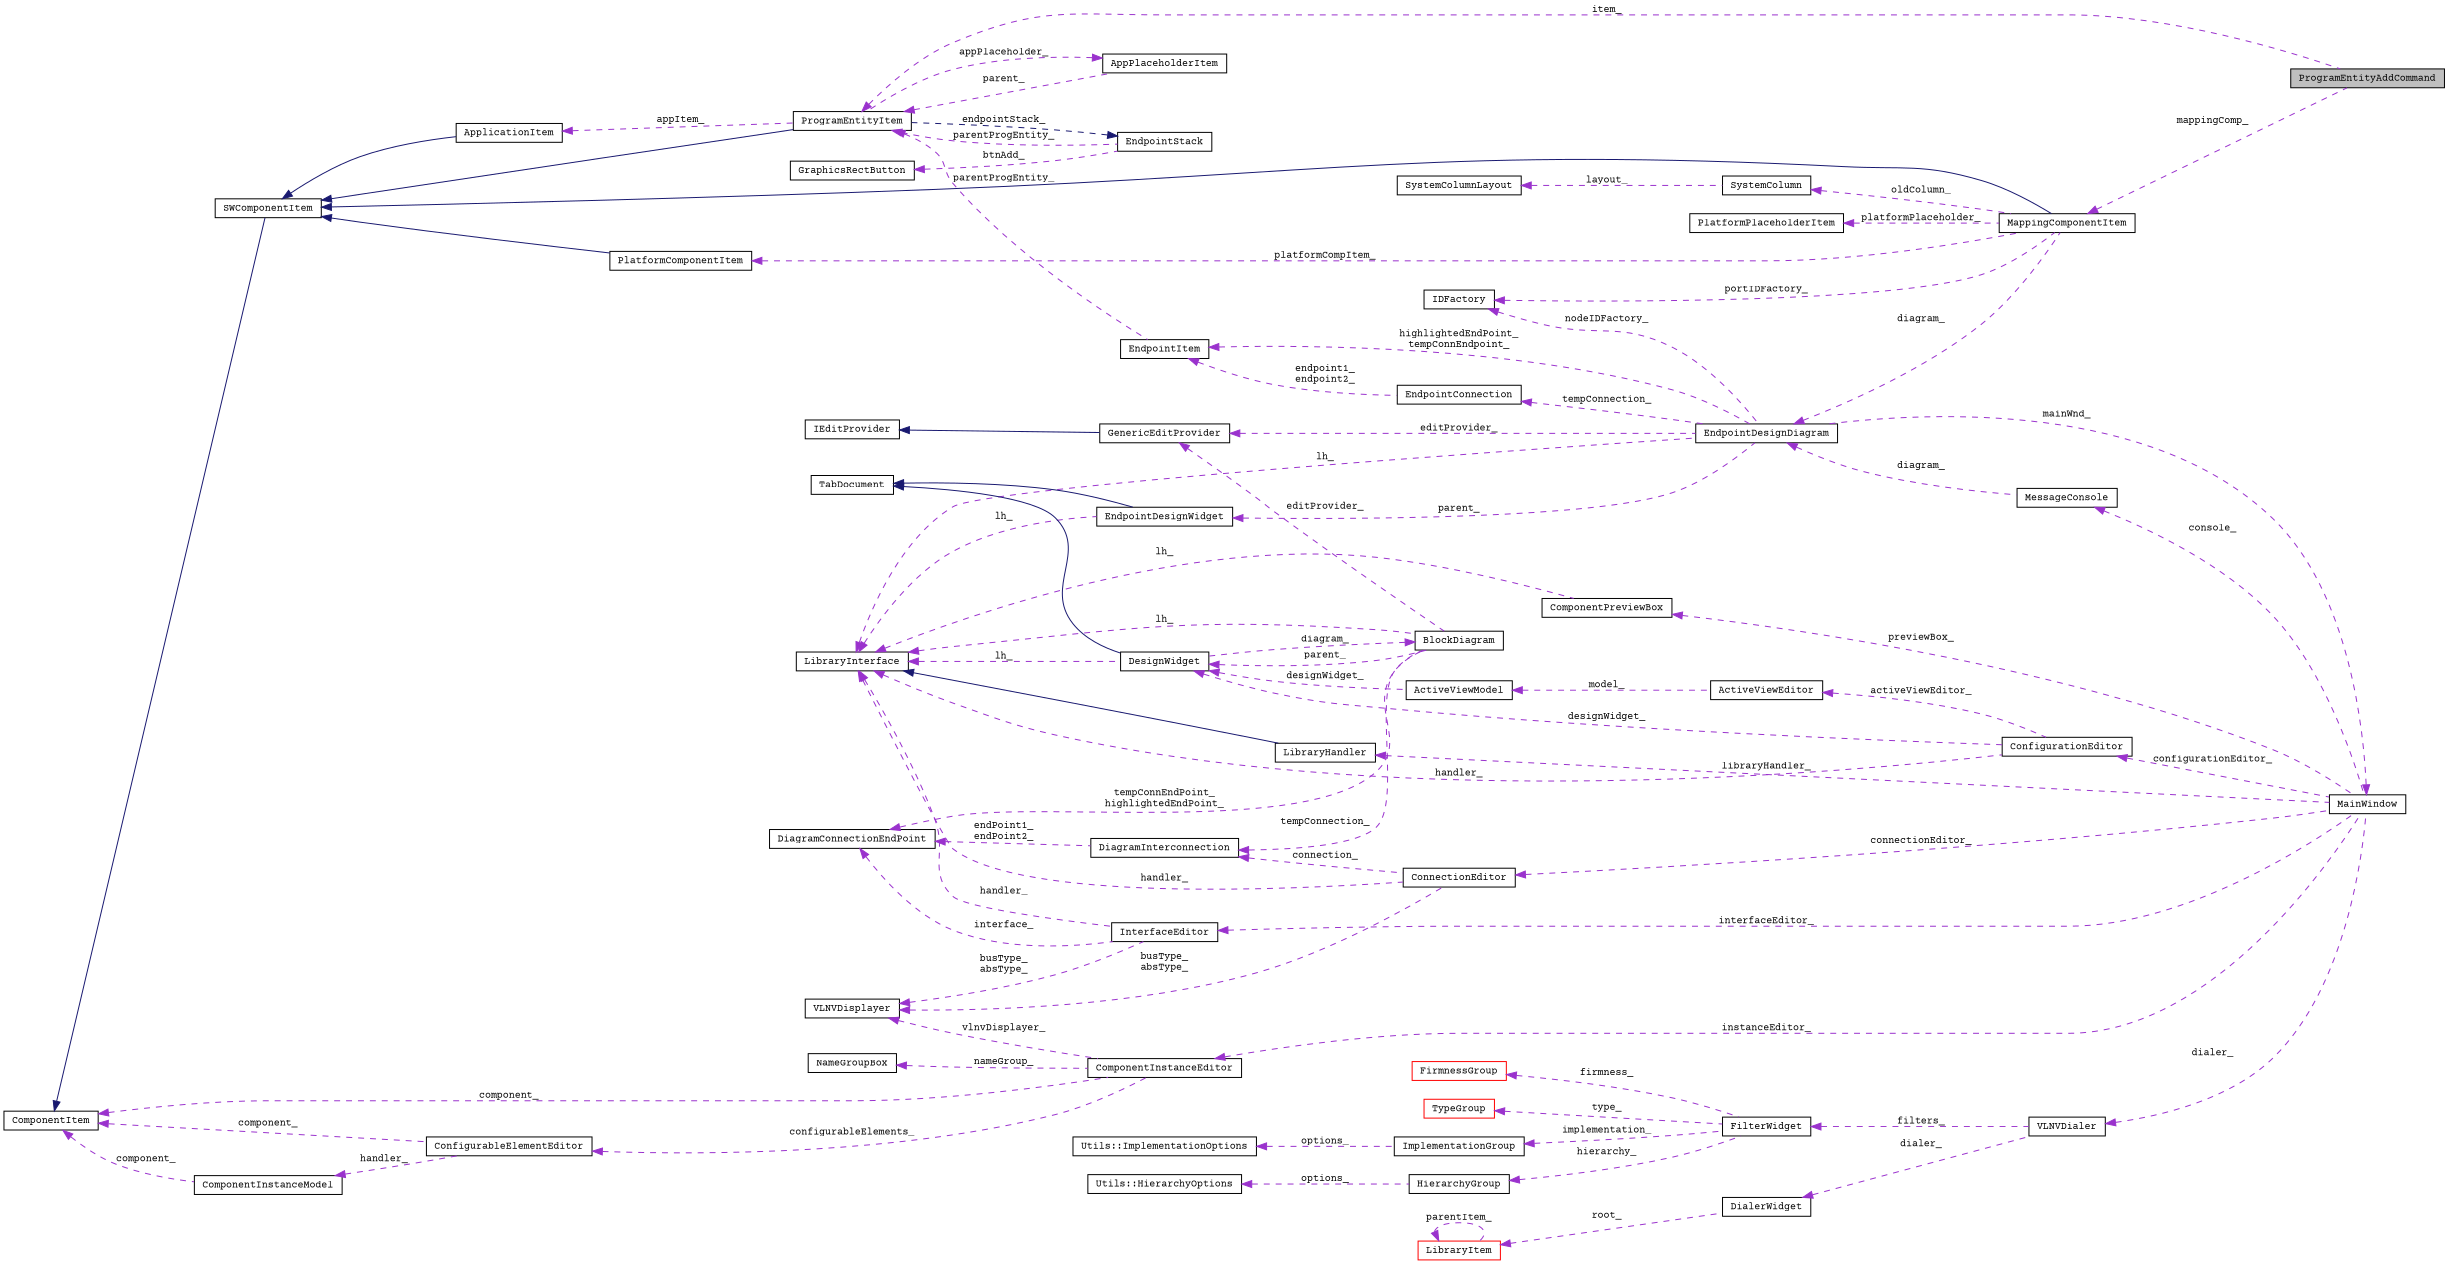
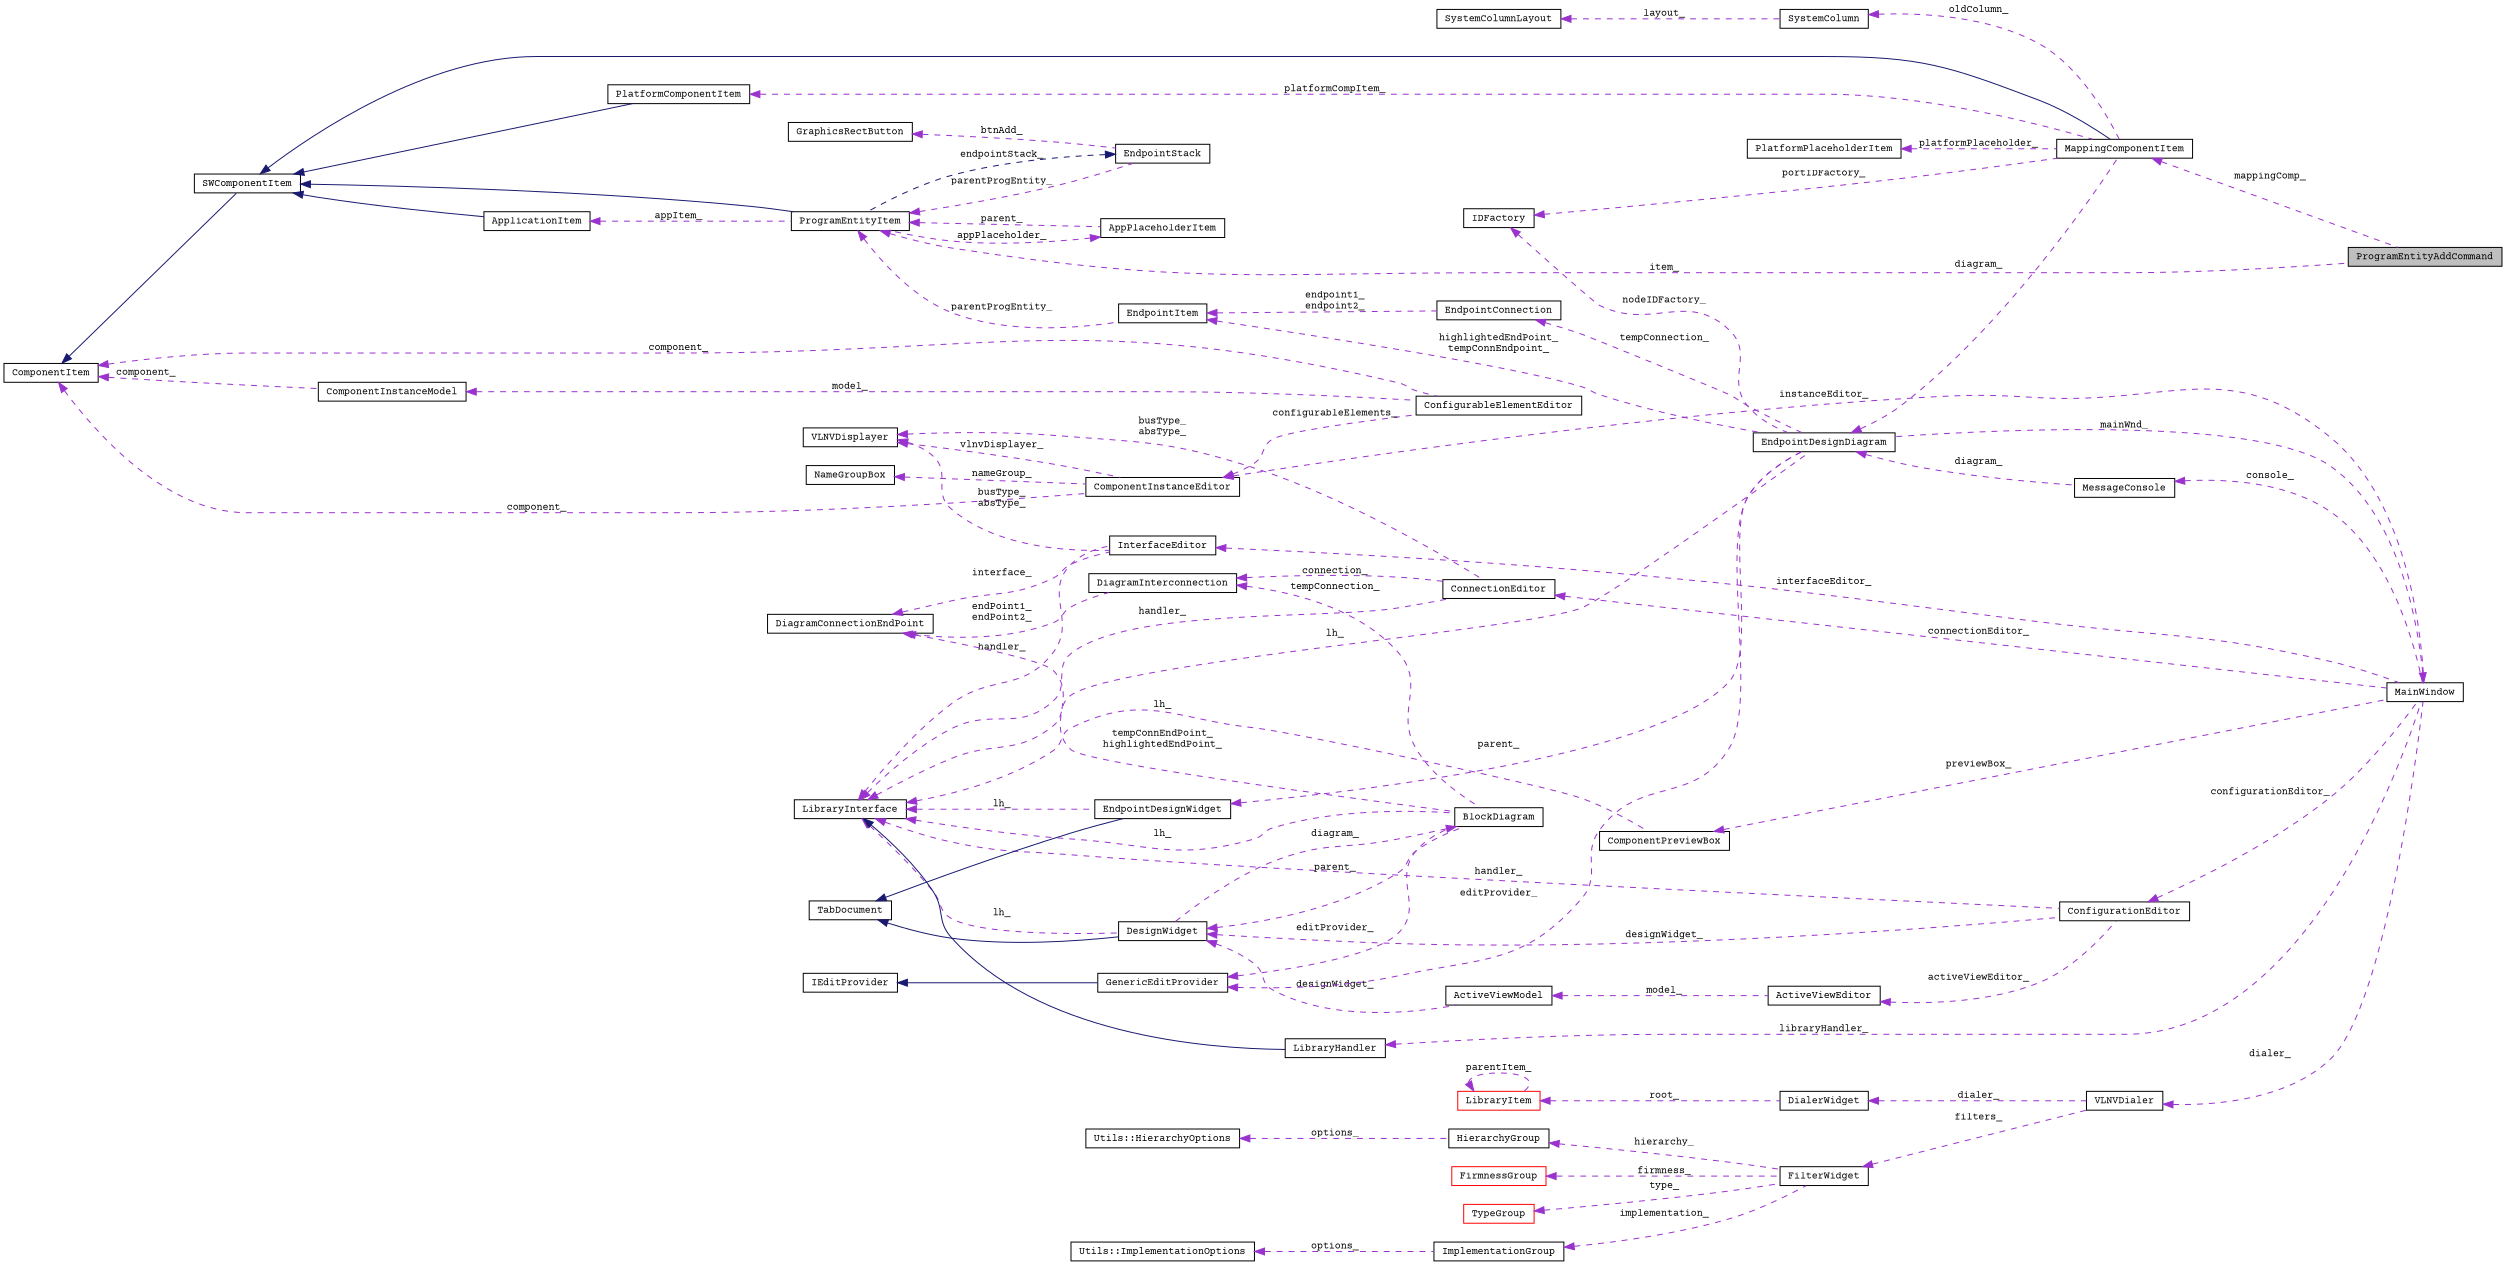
edge "ComponentInstanceEditor" -> "ConfigurableElementEditor": reversed
edge "ConfigurableElementEditor" -> "ComponentInstanceModel": label "handler_" -> "model_"
